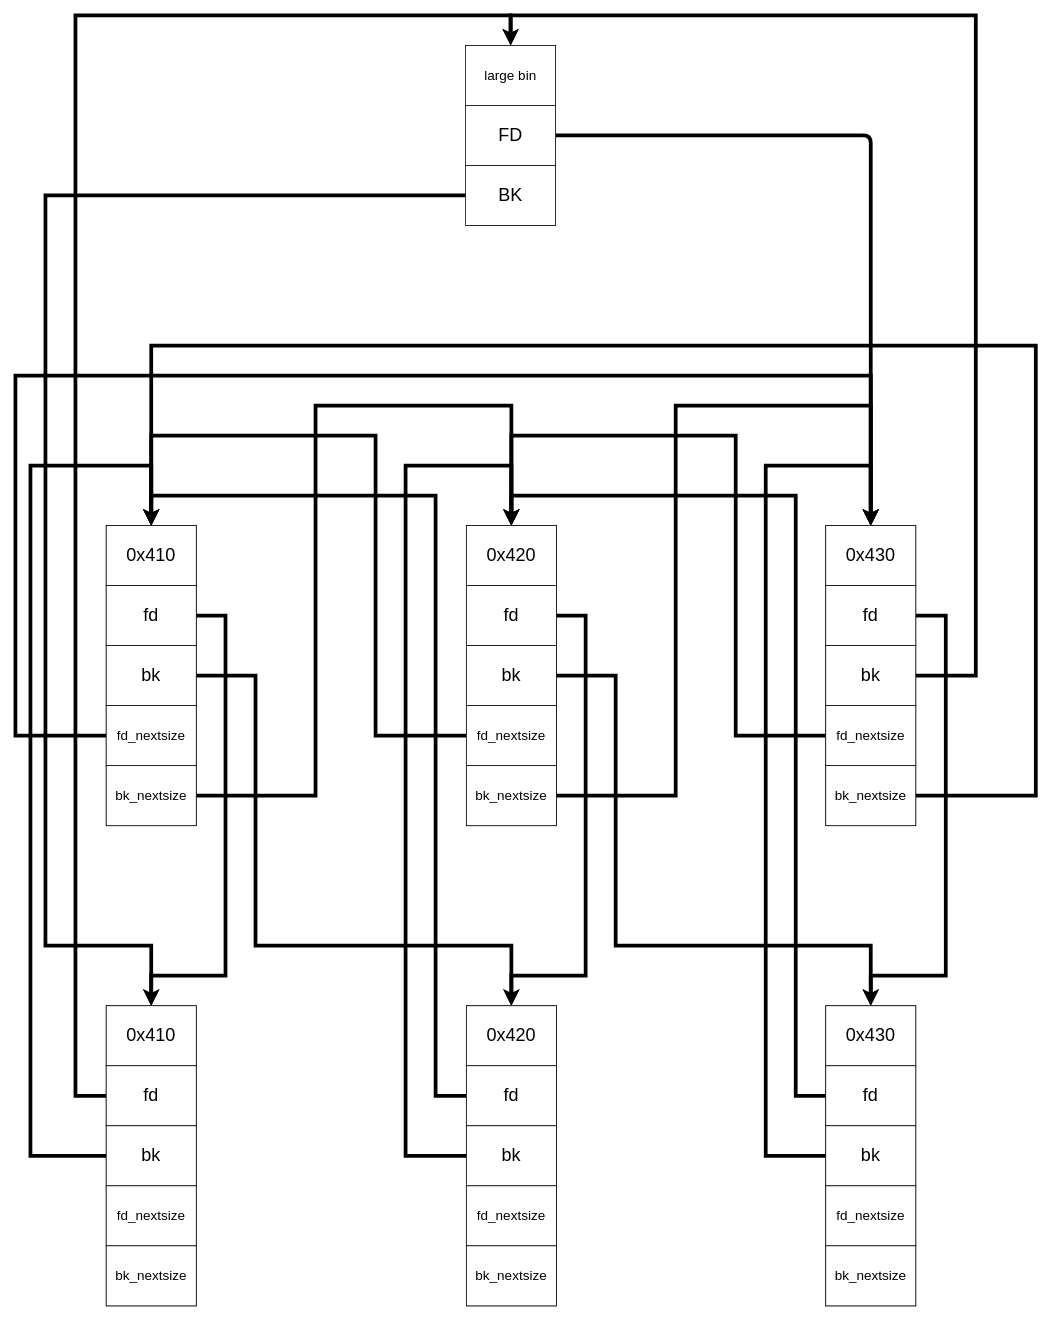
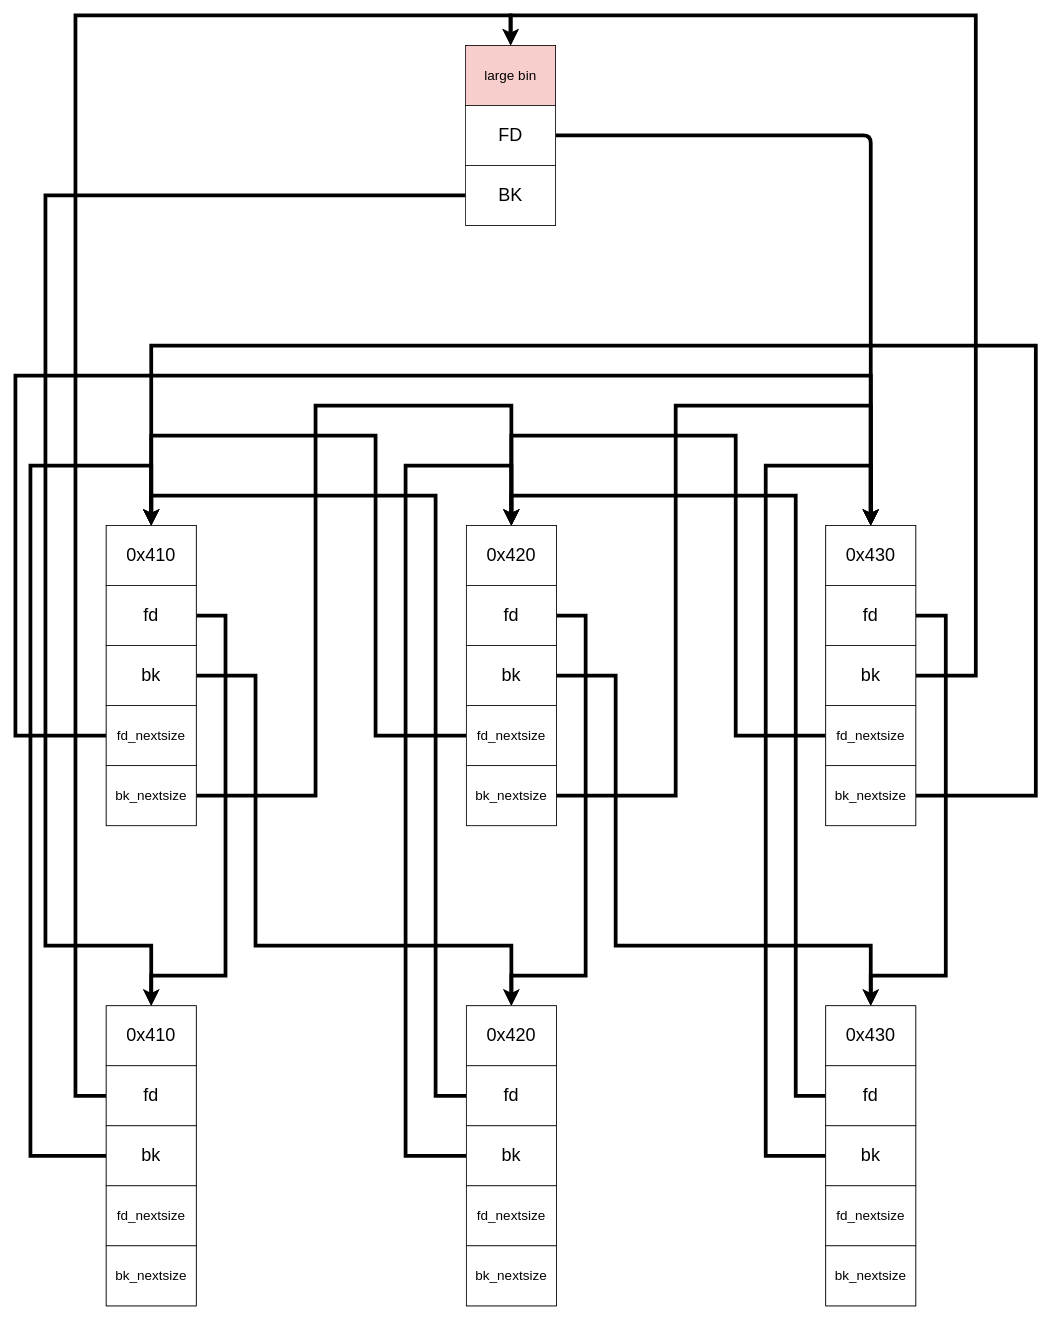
node "large bin": fillcolor #ffffff -> #f8cecc
